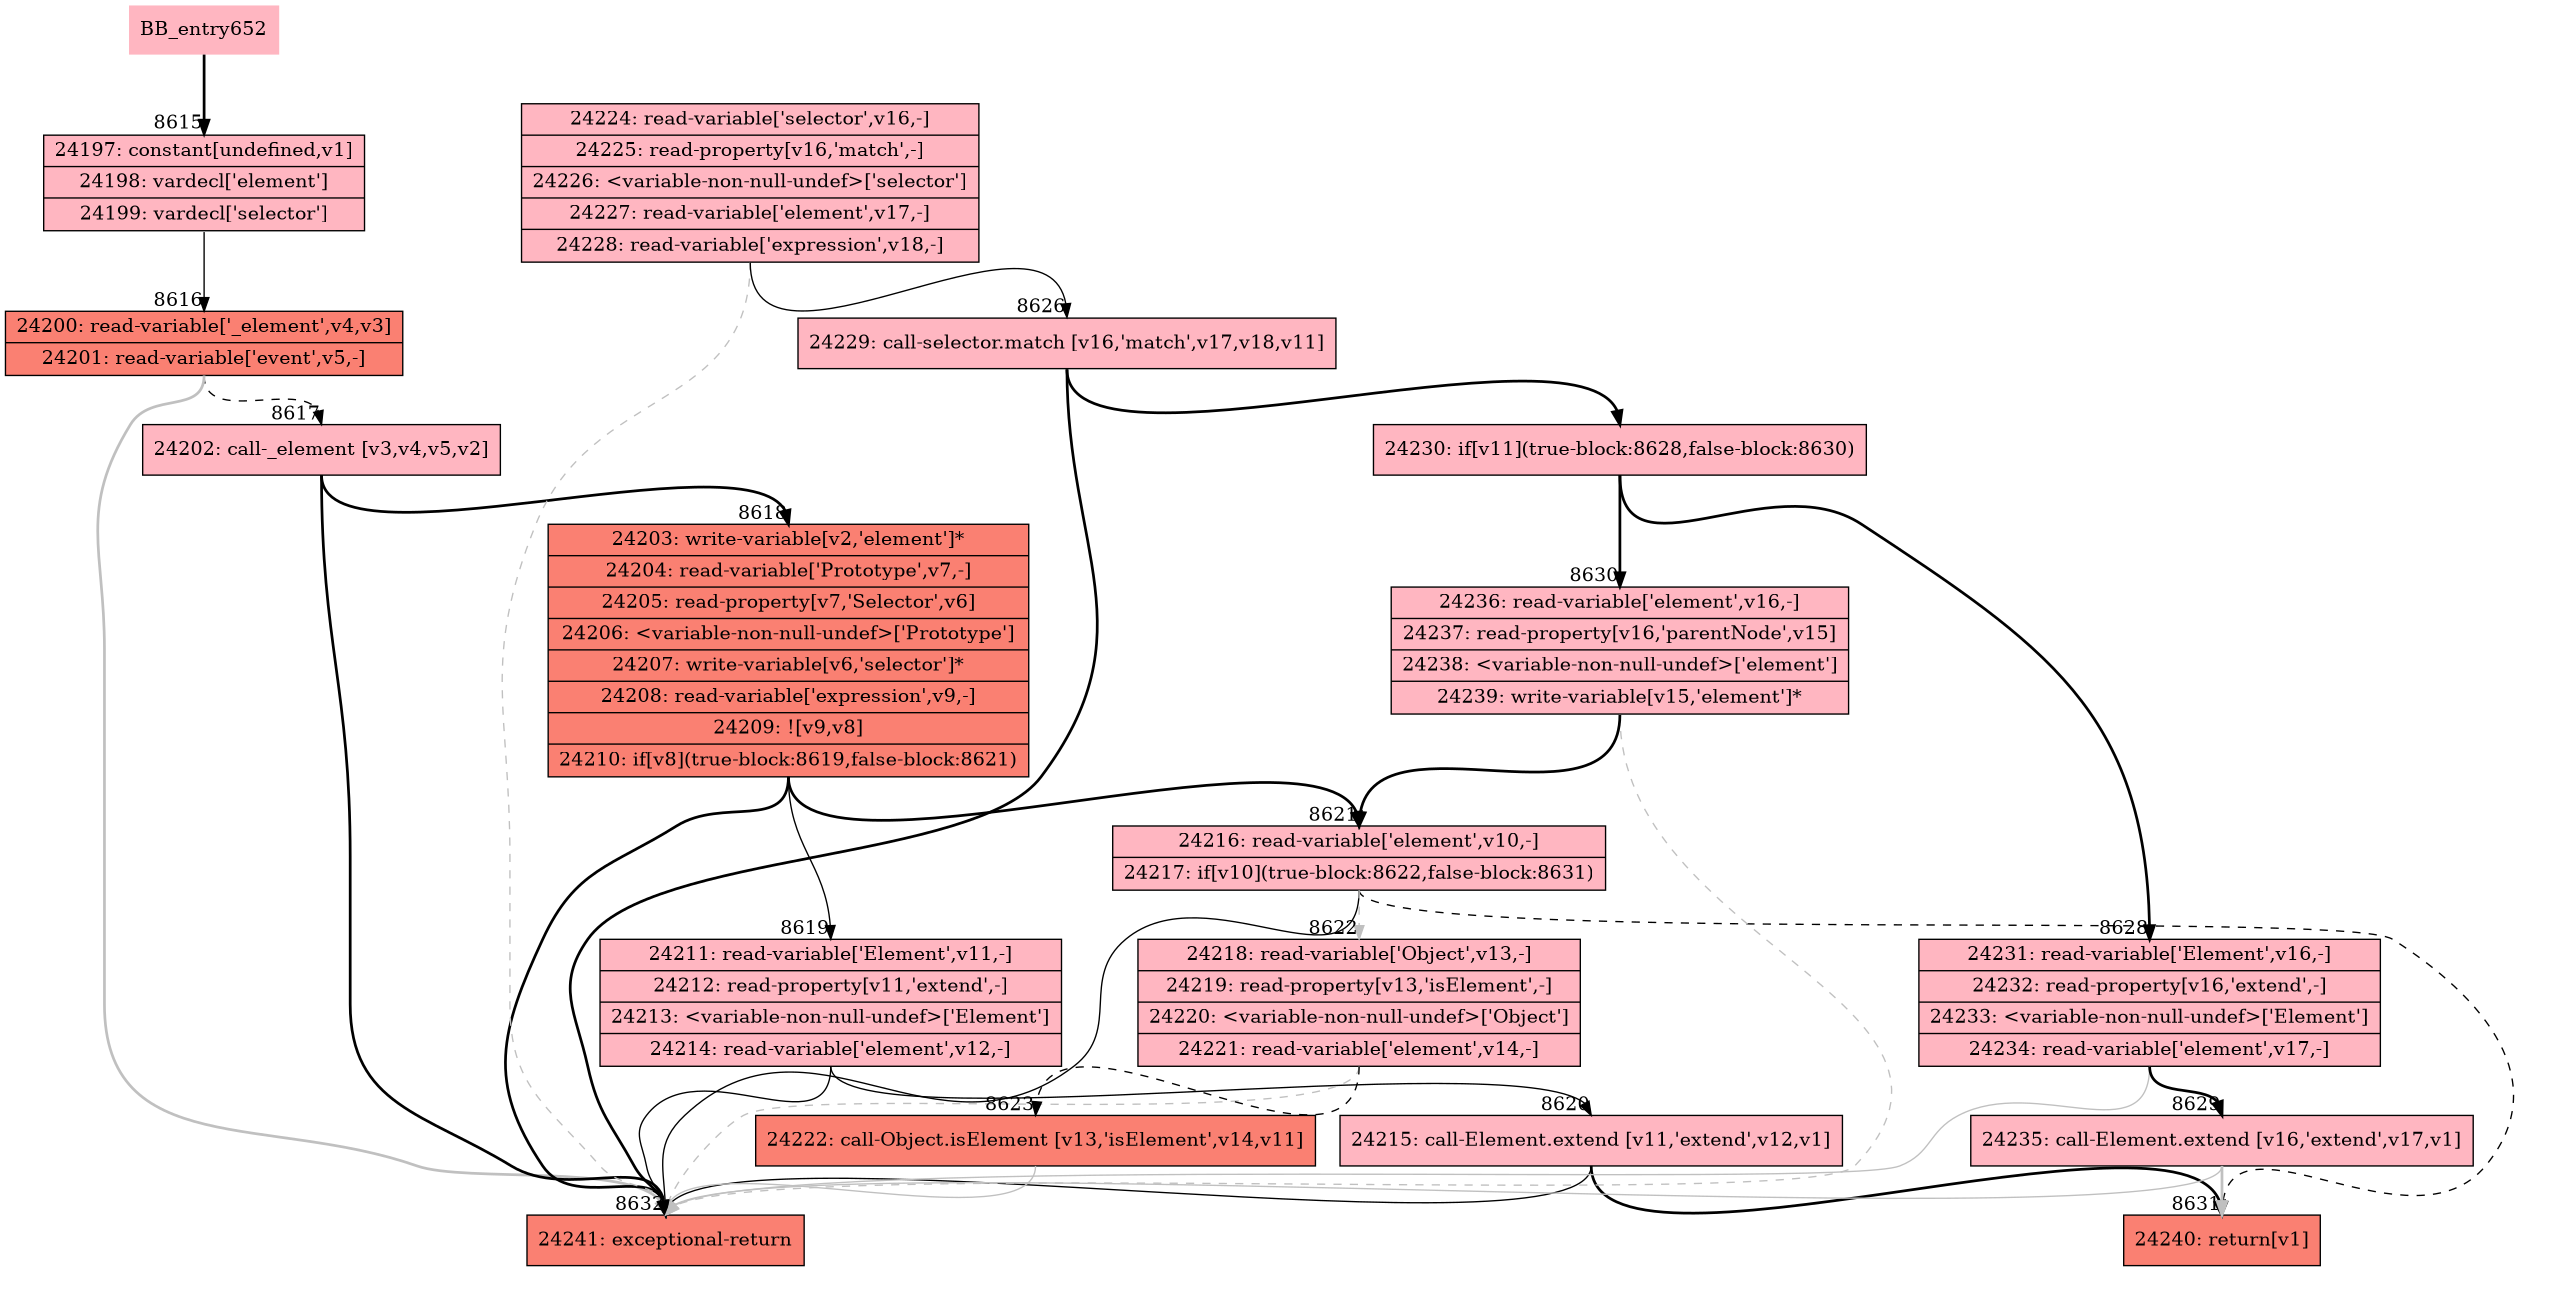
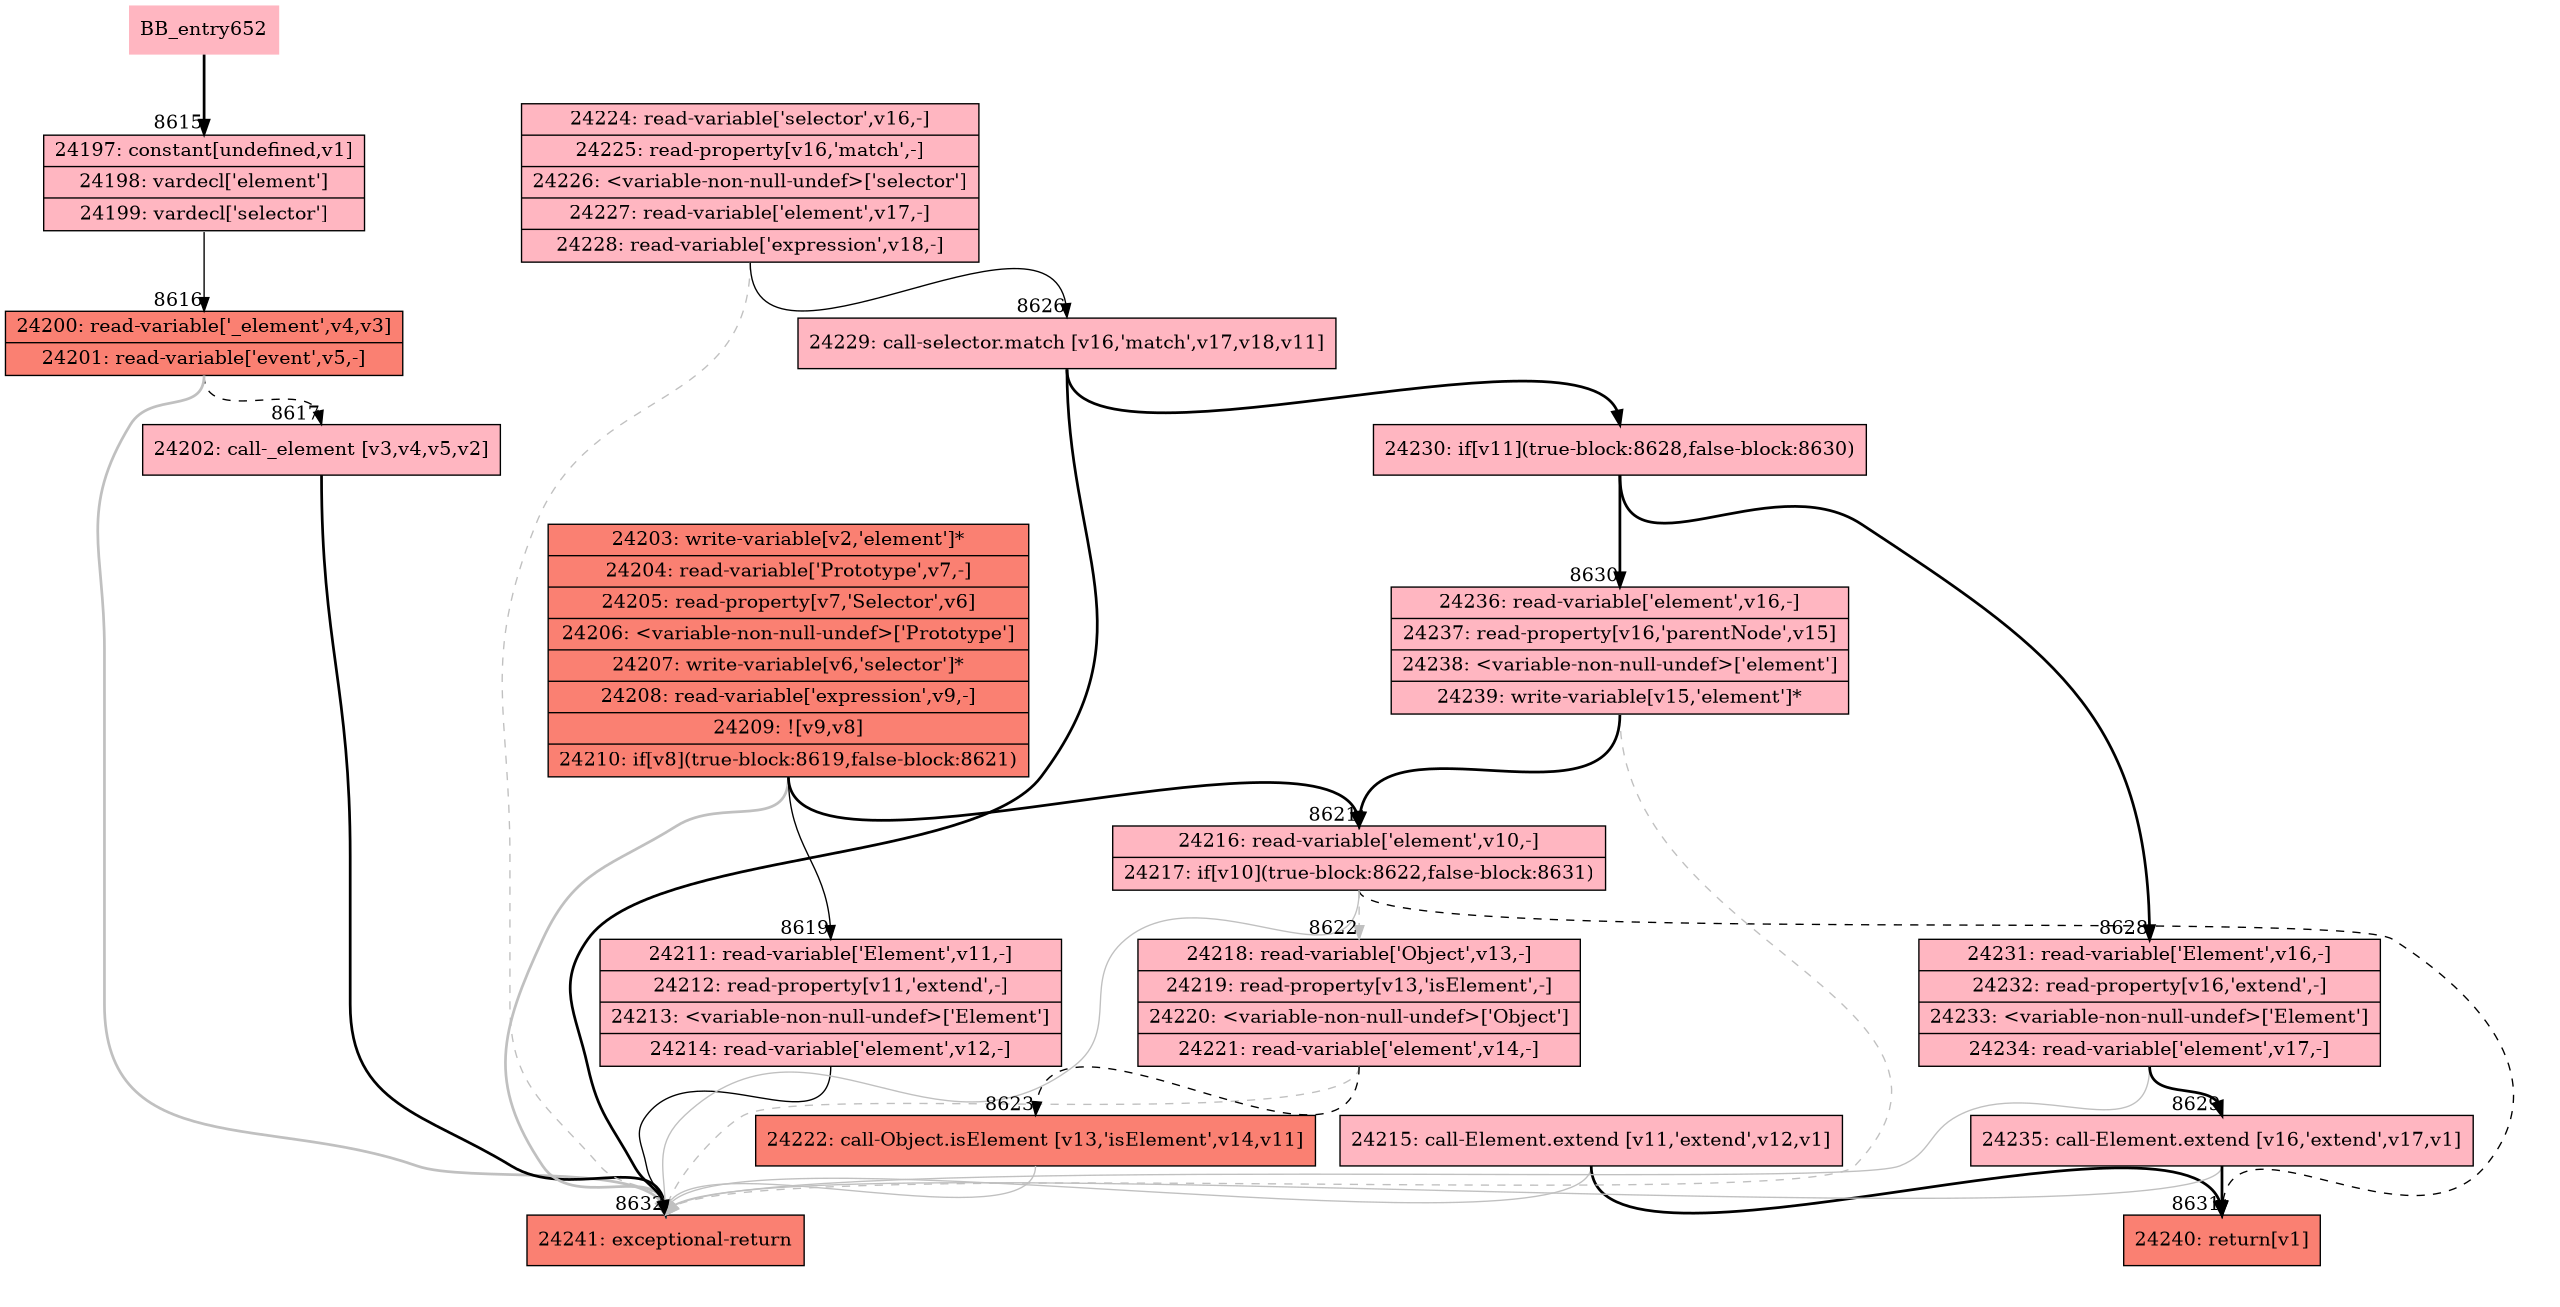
edge "24202: call-_element [v3,v4,v5,v2]" -> "24203: write-variable[v2,'element']*": removed
edge "24203: write-variable[v2,'element']*" -> "24241: exceptional-return": color black -> gray
edge "24216: read-variable['element',v10,-]" -> "24241: exceptional-return": color black -> gray
edge "24211: read-variable['Element',v11,-]" -> "24215: call-Element.extend [v11,'extend',v12,v1]": removed
edge "24235: call-Element.extend [v16,'extend',v17,v1]" -> "24240: return[v1]": color gray -> black
edge "24215: call-Element.extend [v11,'extend',v12,v1]" -> "24241: exceptional-return": color black -> gray
